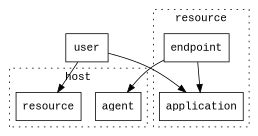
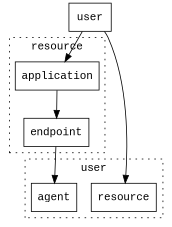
edge "endpoint" -> "application": reversed
cluster "host": label "host" -> "user"
